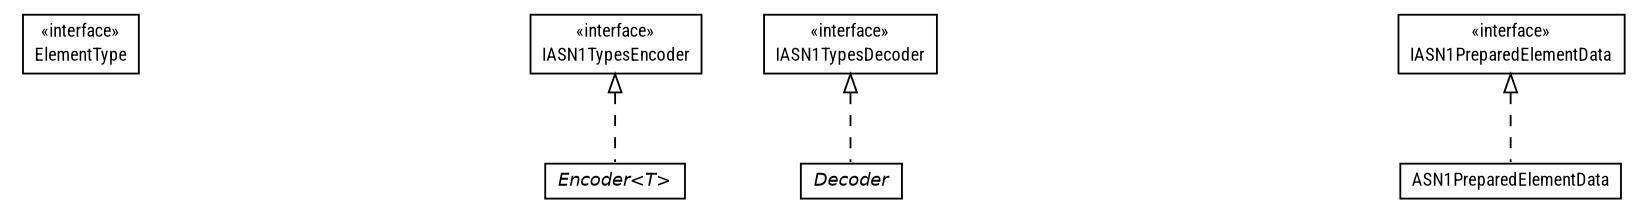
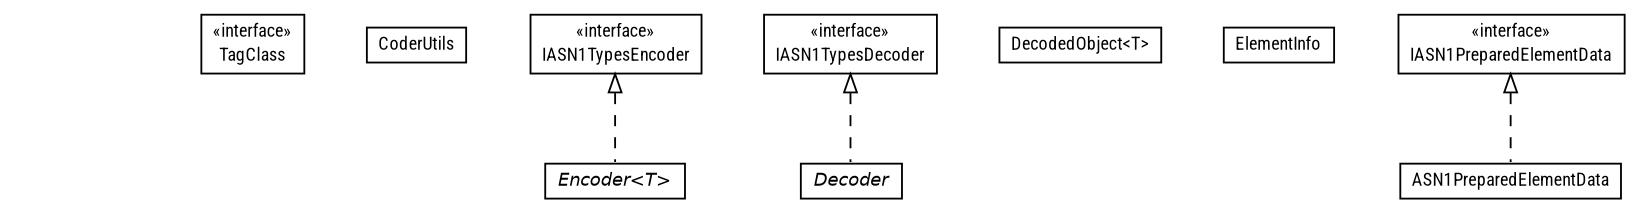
node "ElementType": removed
node "TagClass": added
node "CoderUtils": added
node "DecodedObject<T>": added
node "ElementInfo": added
